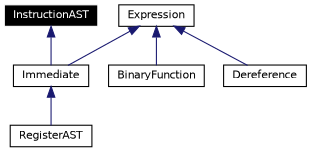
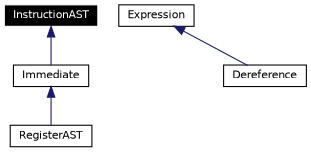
edge "Immediate" -> "Expression": removed
node "BinaryFunction": removed
